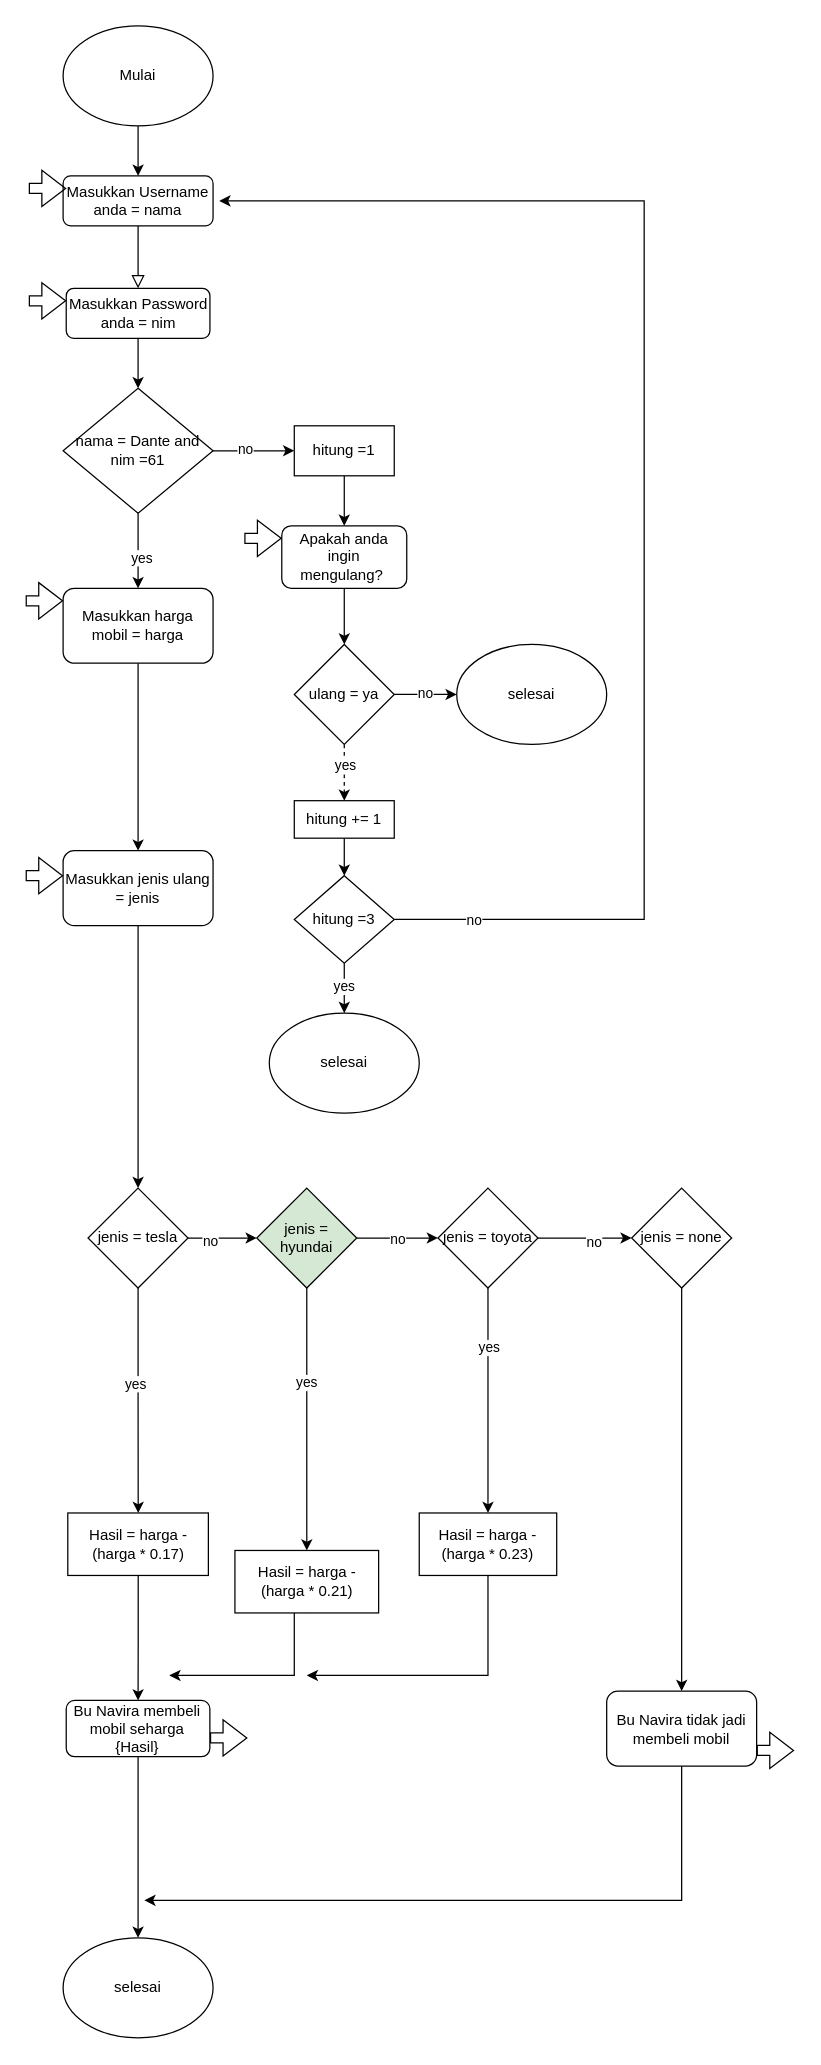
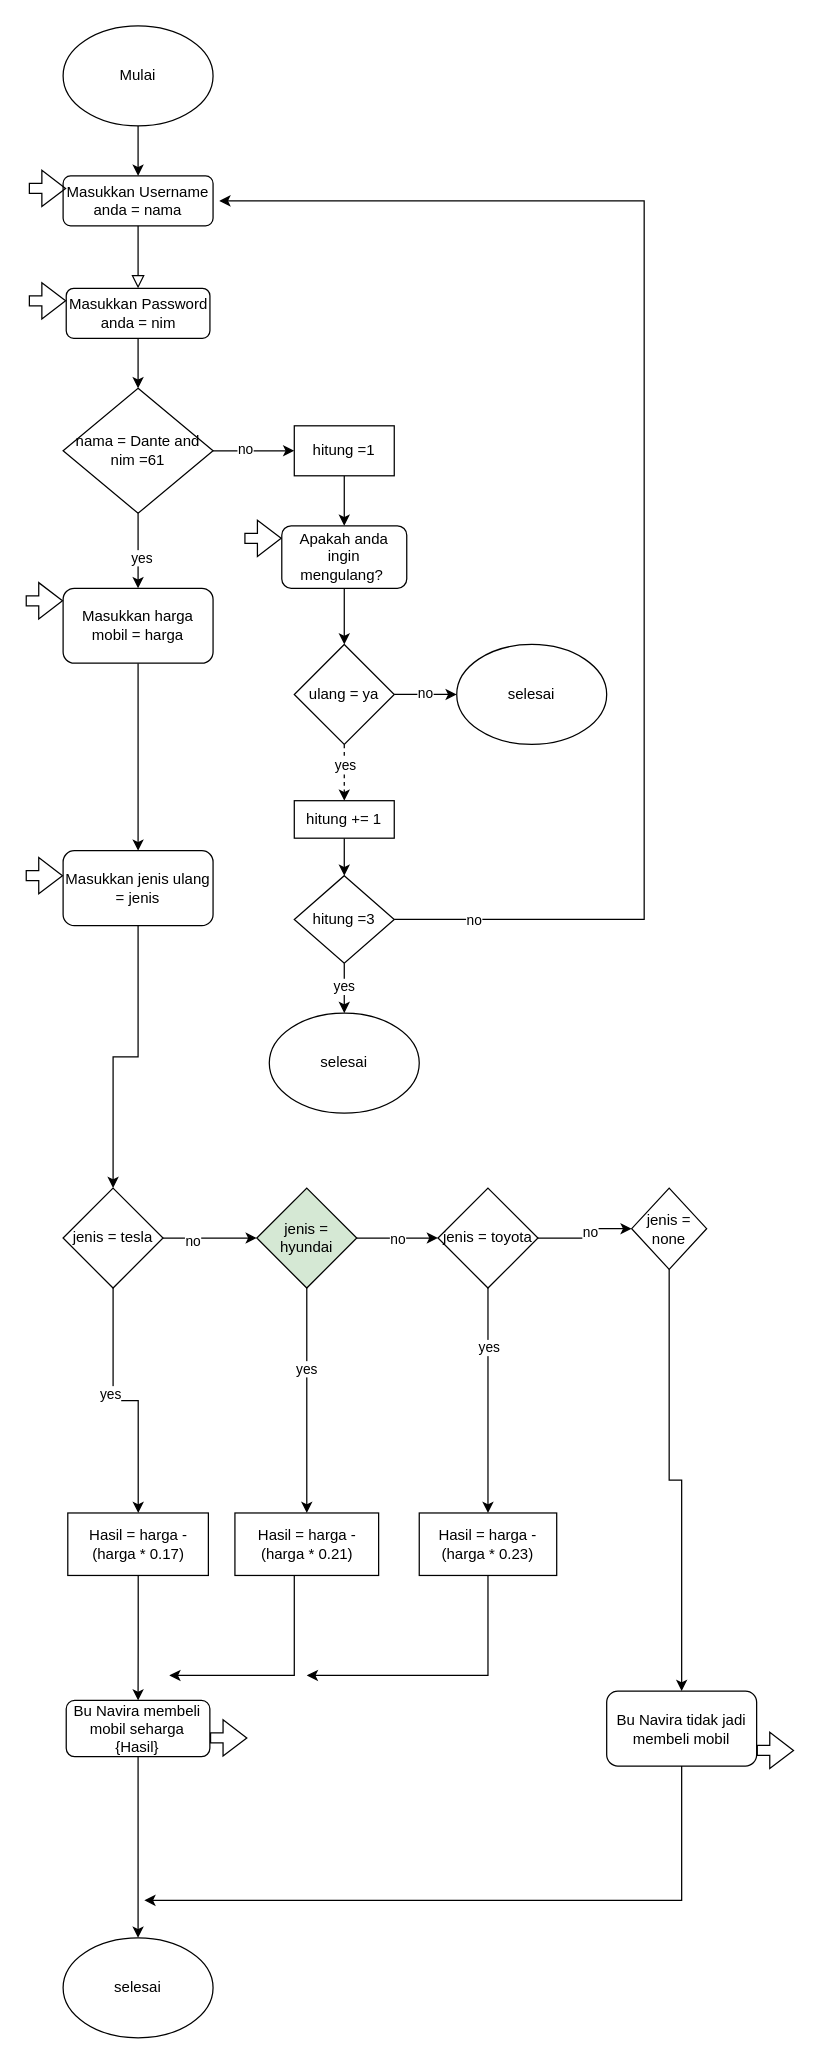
node "jenis = tesla": moved (138, 1238) -> (113, 1238)
node "jenis = none": size 100x100 -> 75x81
node "Hasil = harga - (harga * 0.21)": moved (307, 1582) -> (307, 1544)
